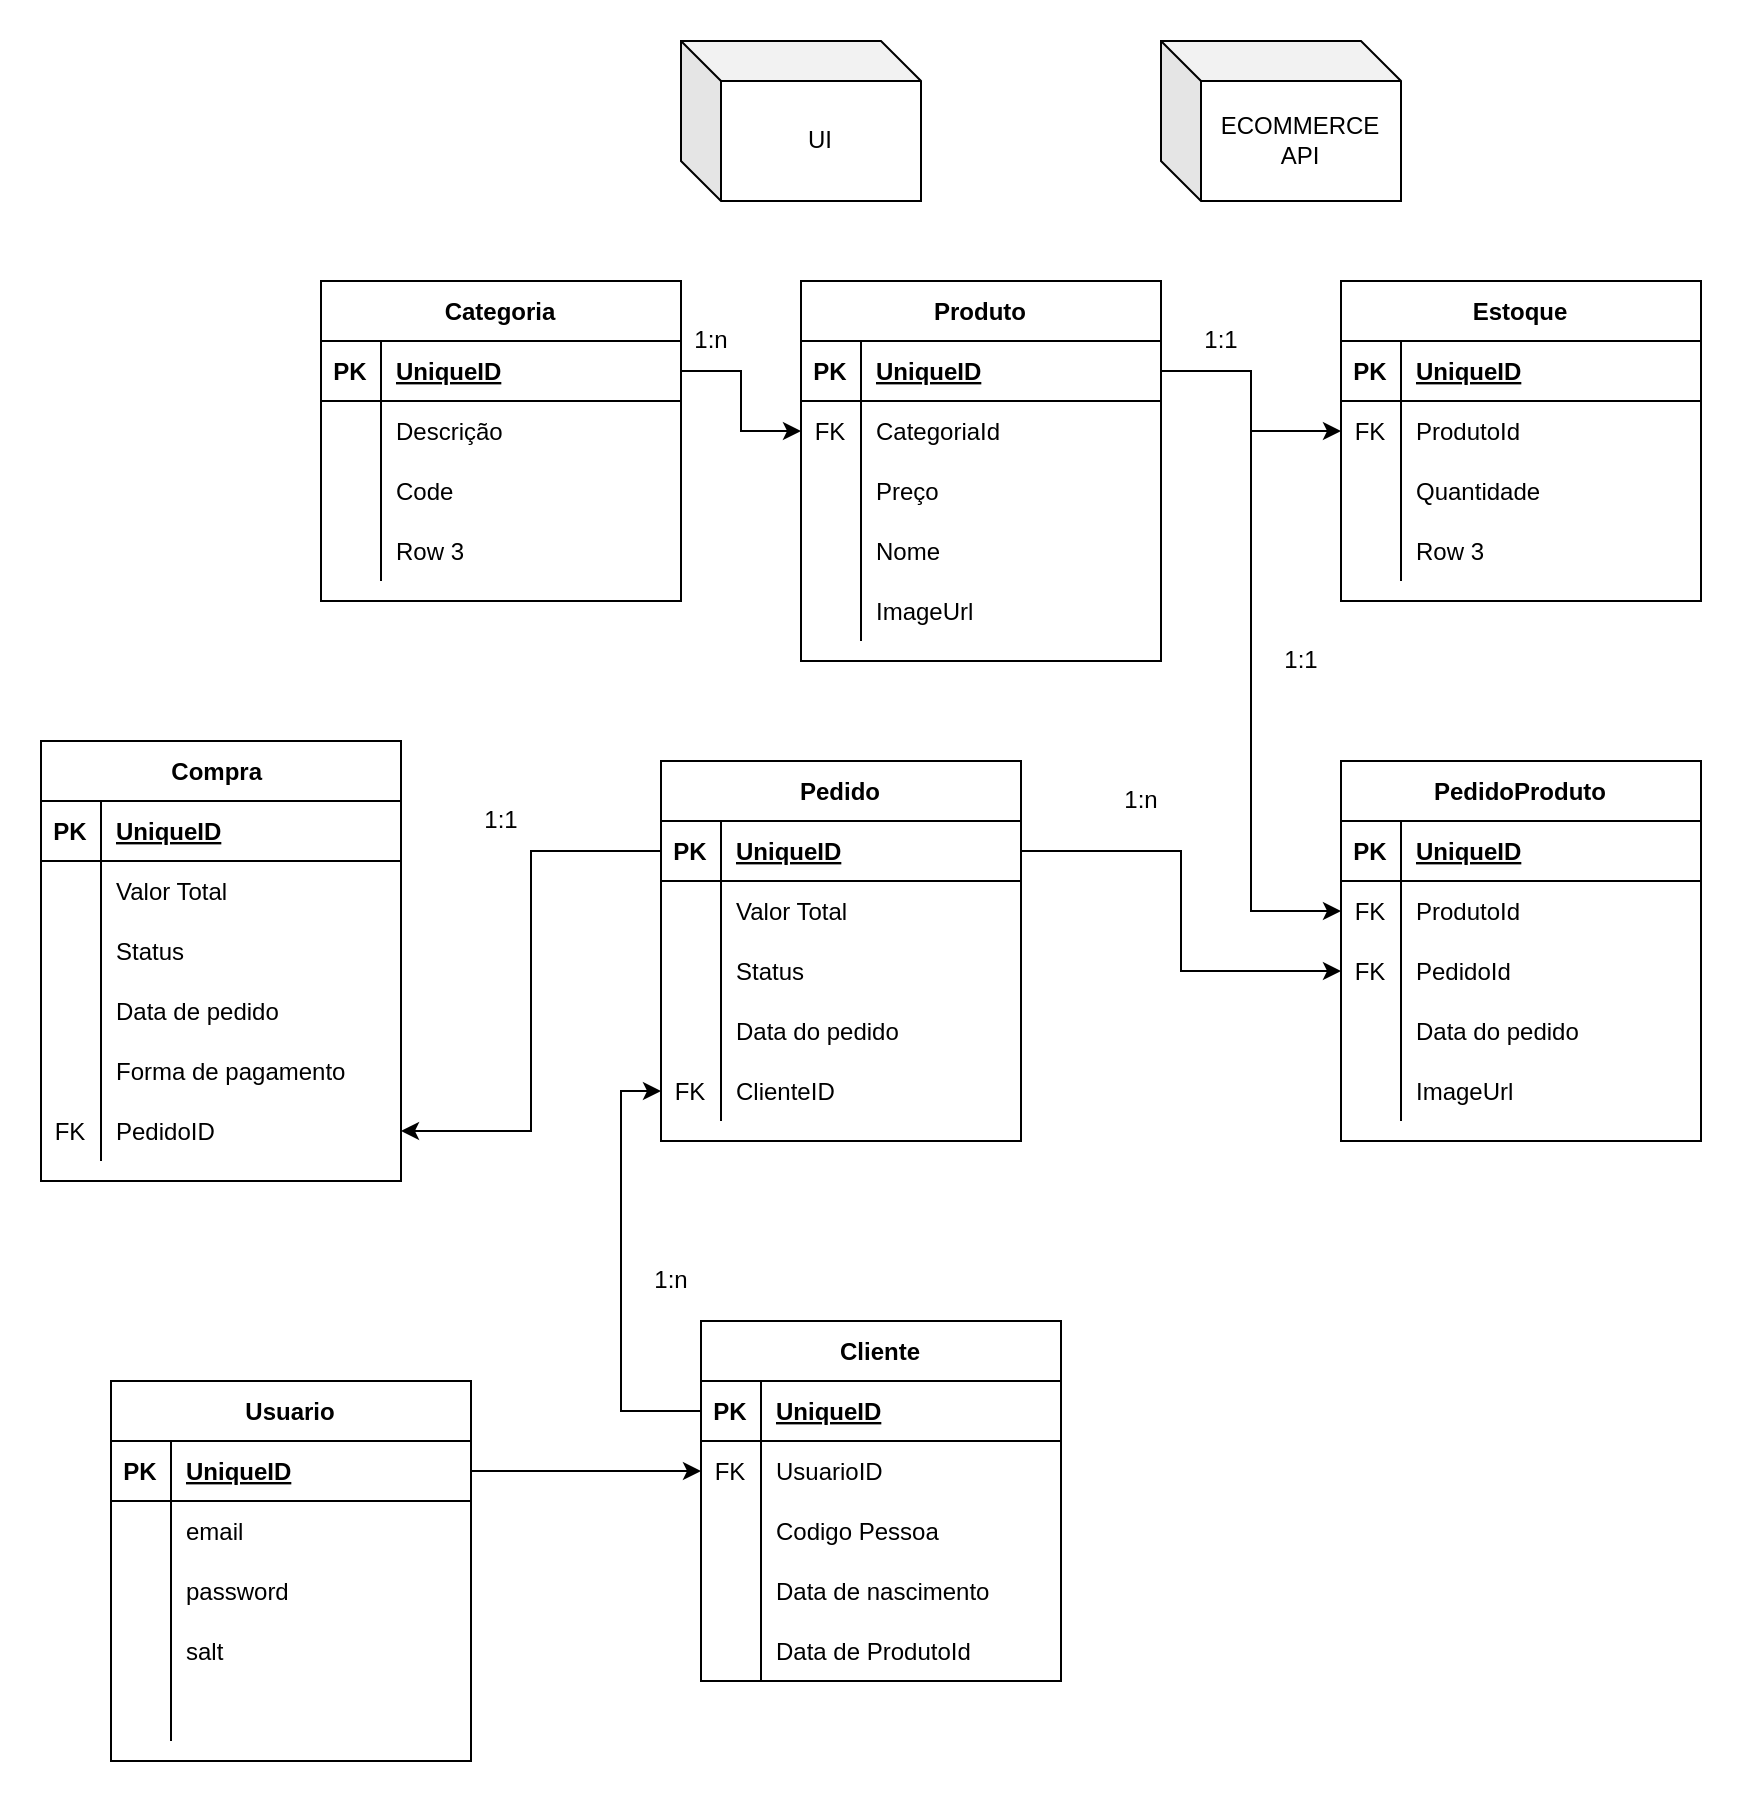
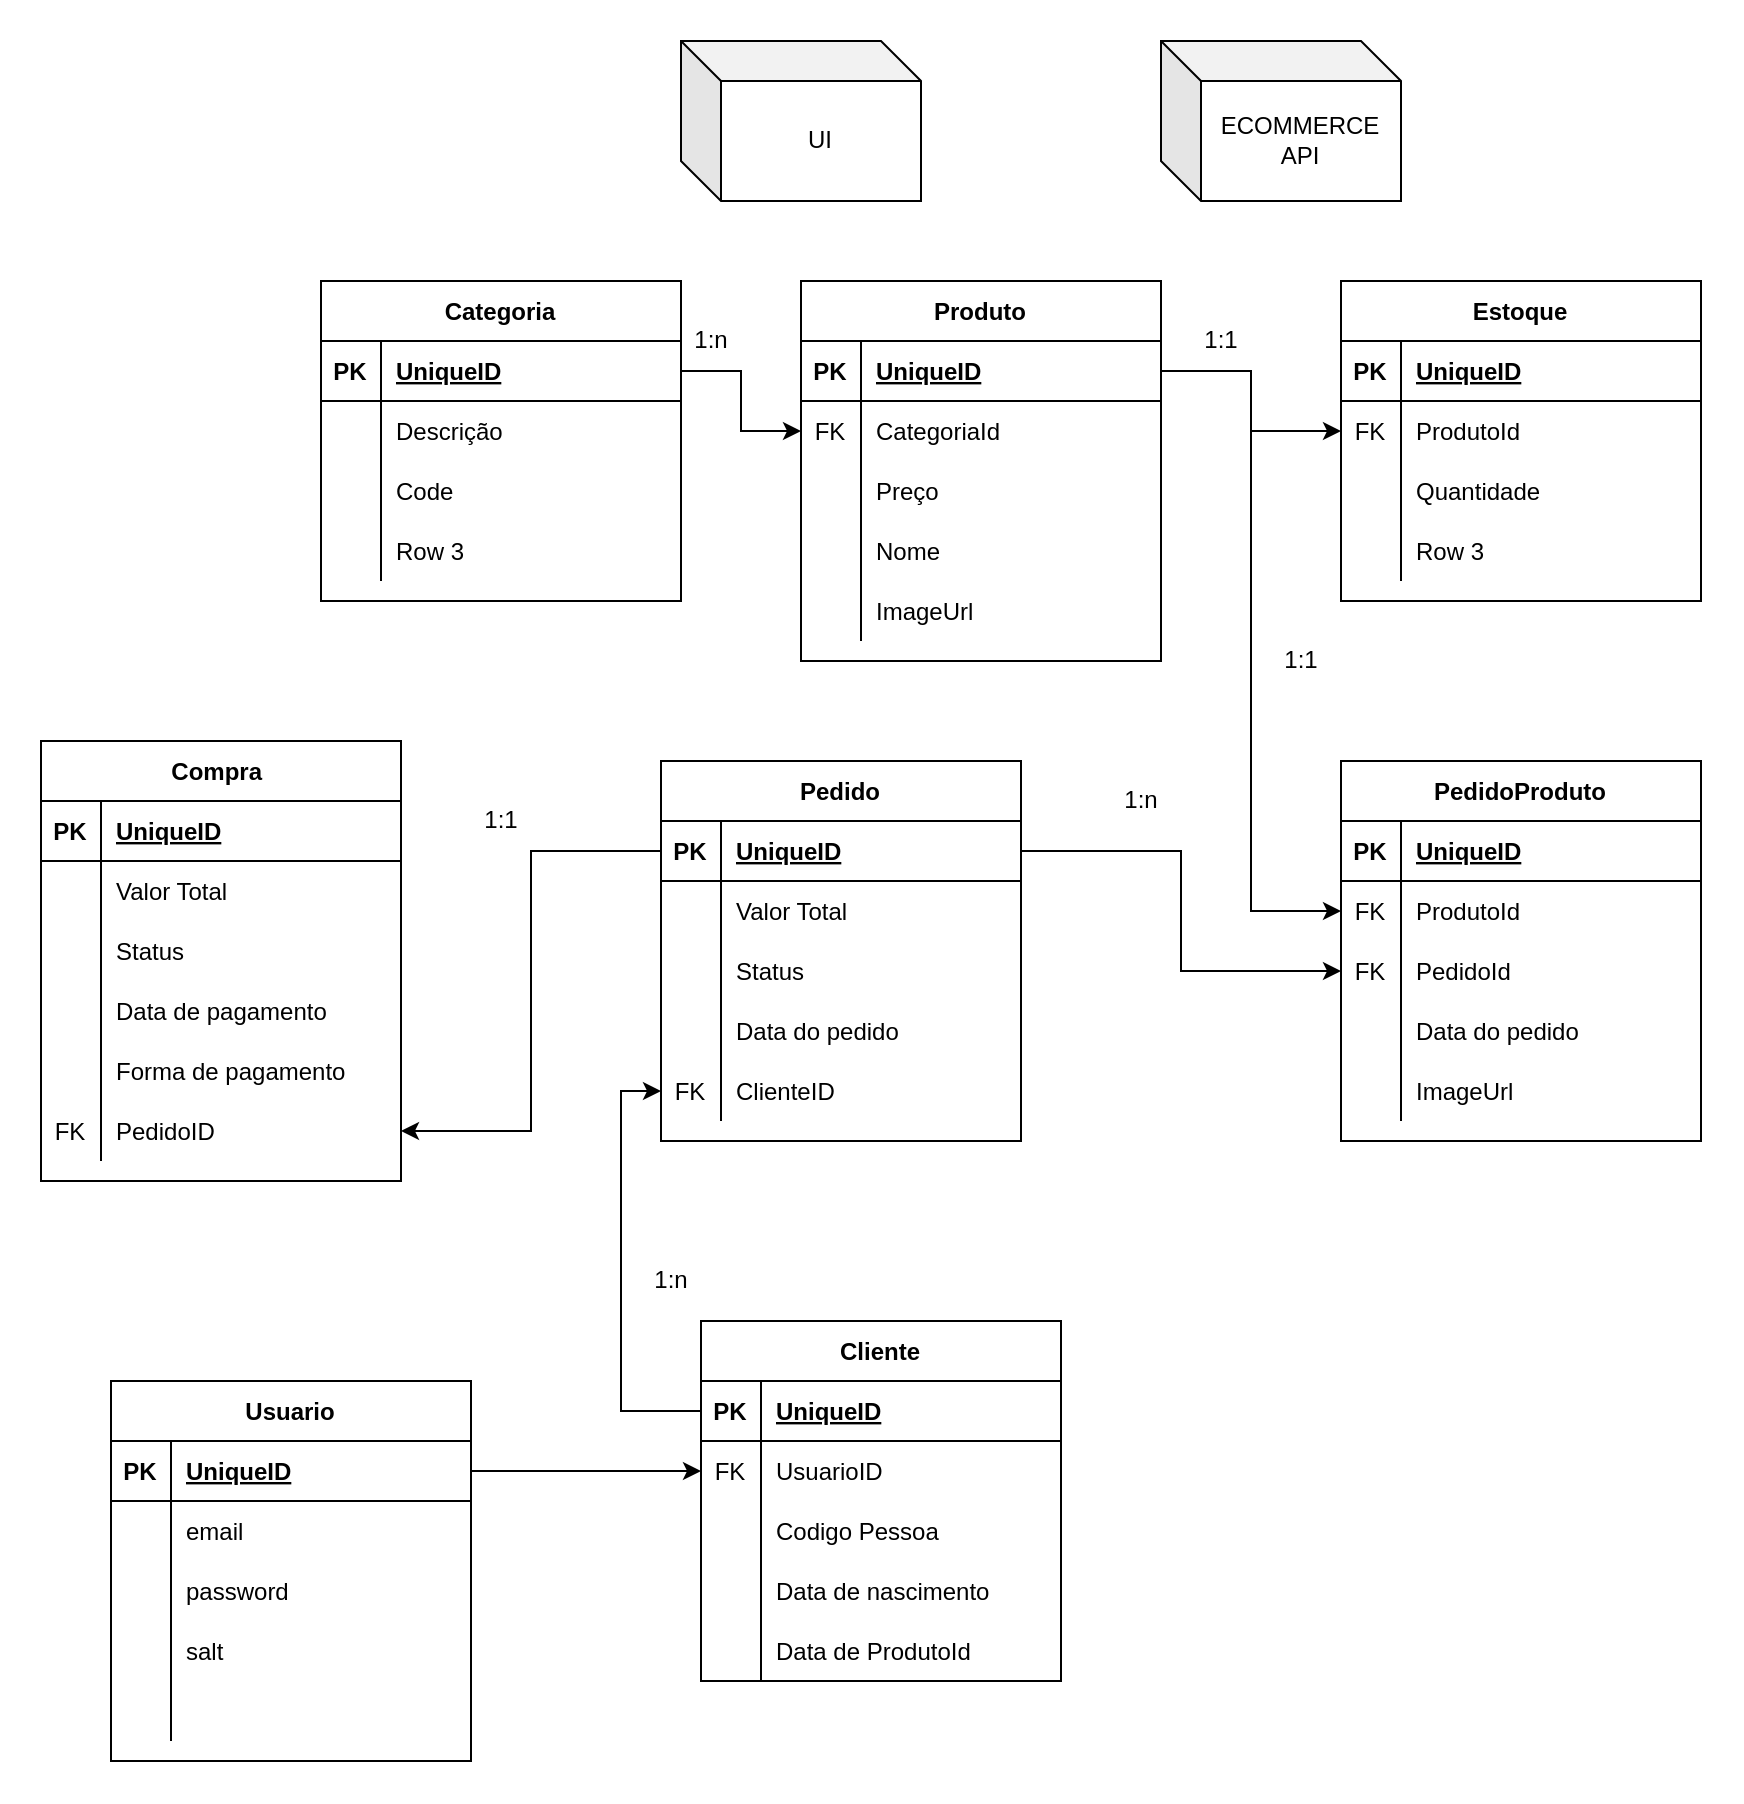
node "Data de pedido": label "Data de pedido" -> "Data de pagamento"
